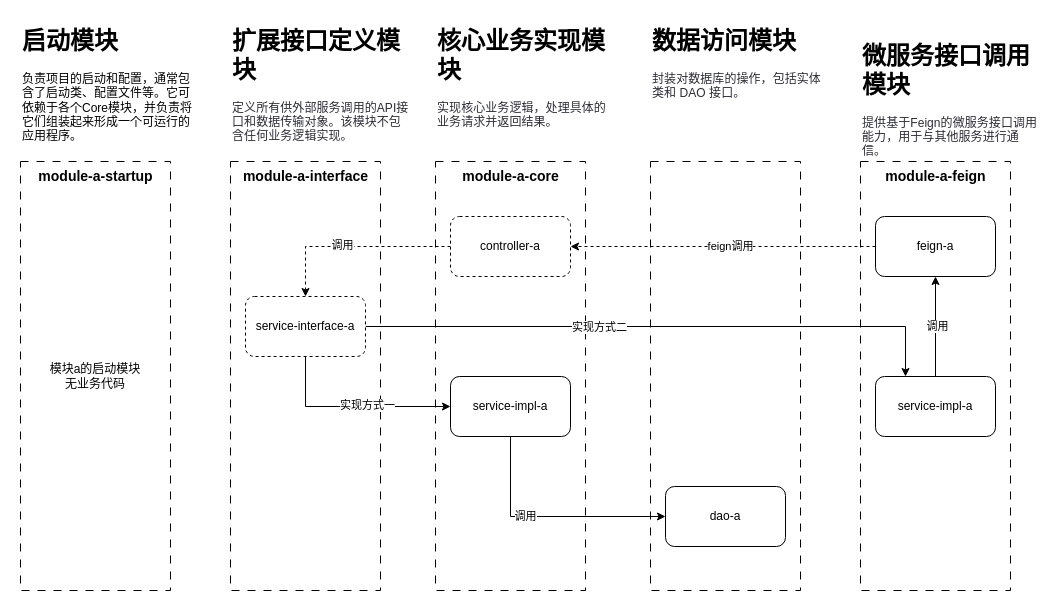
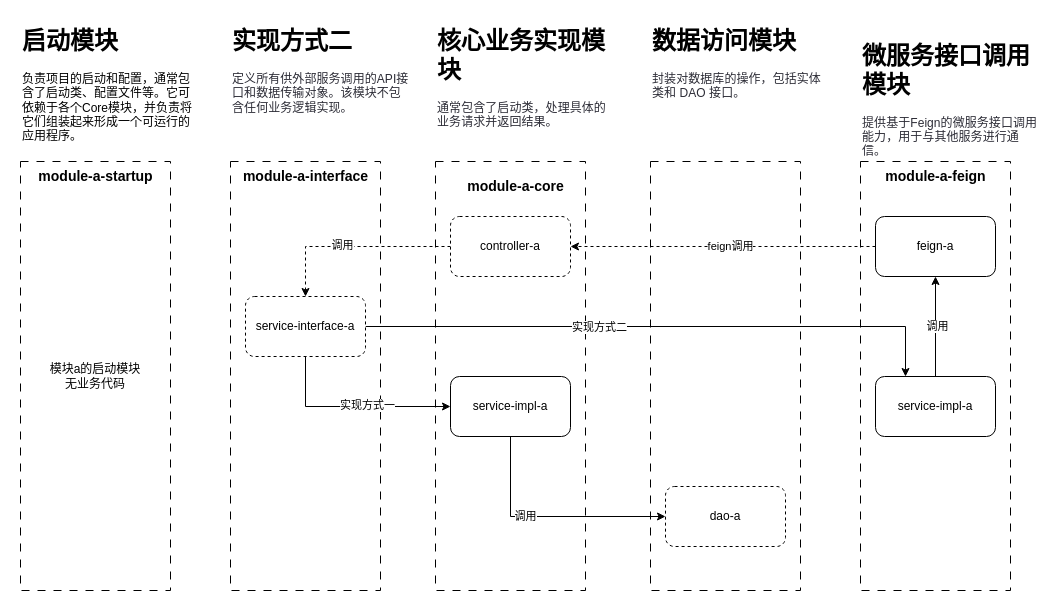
node "核心业务实现模块实现核心业务逻辑，处理具体的业务请求并返回结果。": label "核心业务实现模块实现核心业务逻辑，处理具体的业务请求并返回结果。" -> "核心业务实现模块通常包含了启动类，处理具体的业务请求并返回结果。"
node "扩展接口定义模块定义所有供外部服务调用的API接口和数据传输对象。该模块不包含任何业务逻辑实现。": label "扩展接口定义模块定义所有供外部服务调用的API接口和数据传输对象。该模块不包含任何业务逻辑实现。" -> "实现方式二定义所有供外部服务调用的API接口和数据传输对象。该模块不包含任何业务逻辑实现。"
node "module-a-core": moved (511, 177) -> (516, 187)
node "dao-a": style solid -> dashed
